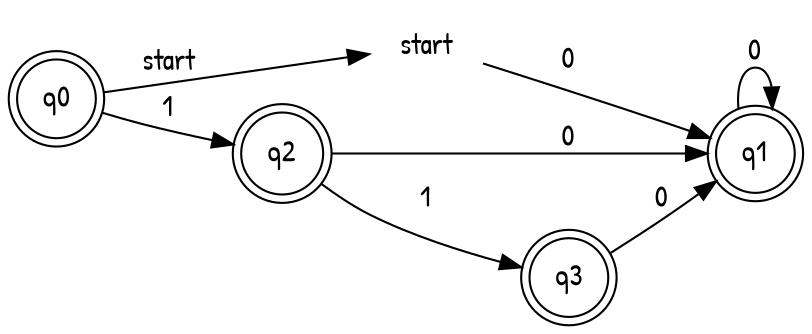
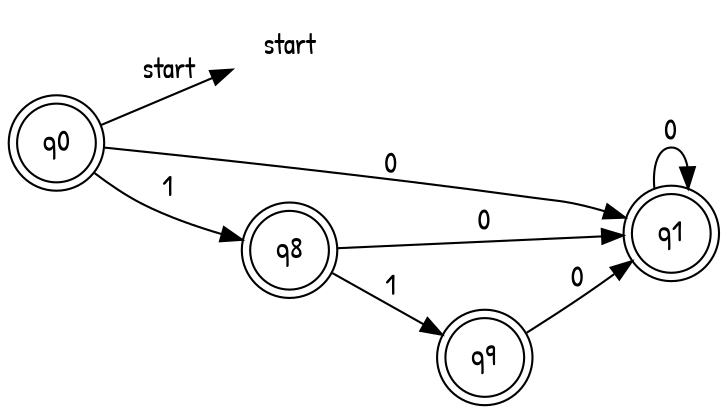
edge "start" -> "q1": now "q0" -> "q1"
node "q2": label "q2" -> "q8"
node "q3": label "q3" -> "q9"
